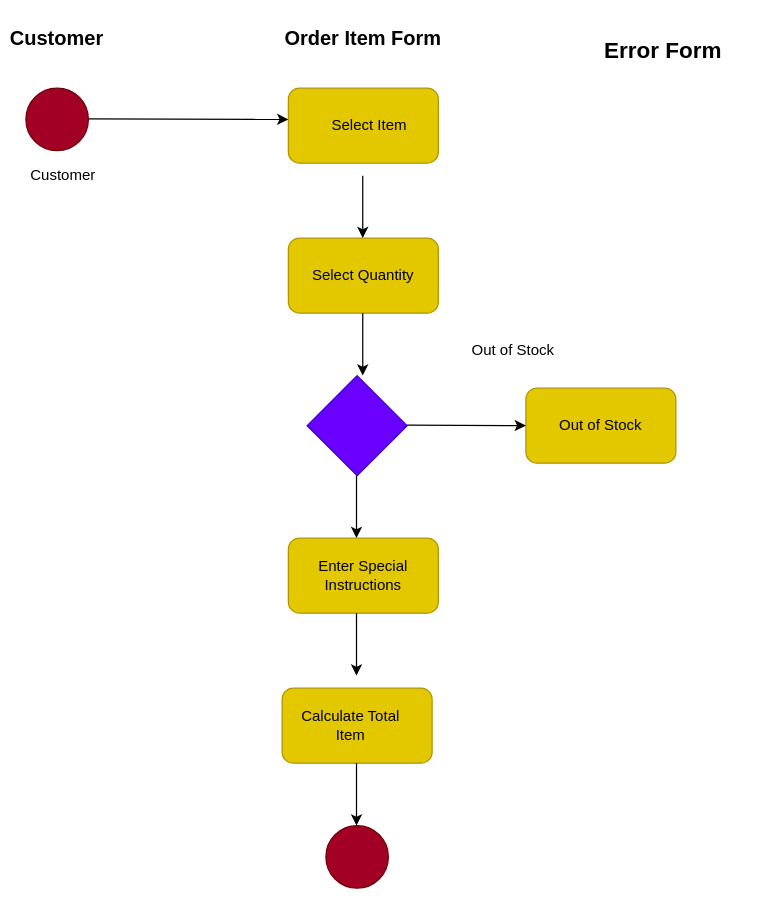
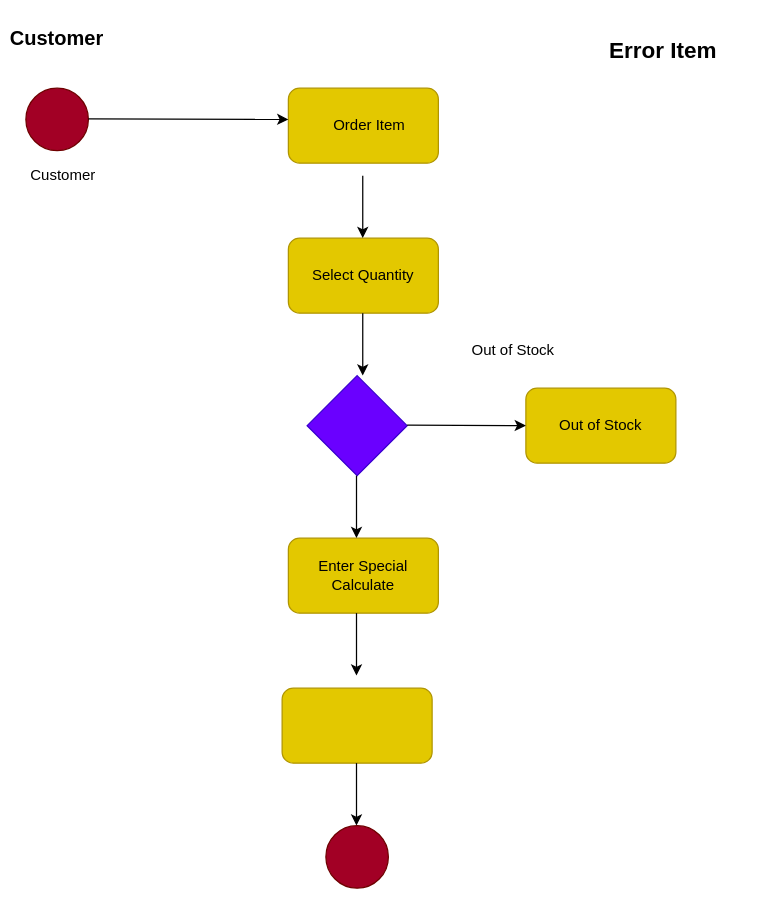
node "Order Item Form": removed
node "Error Form": label "Error Form" -> "Error Item"
node "Select Item": label "Select Item" -> "Order Item"
node "Enter Special Instructions": label "Enter Special Instructions" -> "Enter Special Calculate"
node "Calculate Total Item": removed
